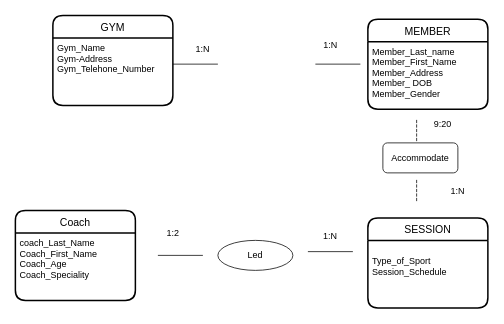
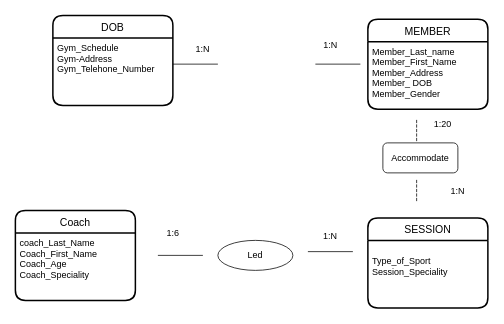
node "GYM": label "GYM" -> "DOB"
node "Gym_Name Gym-Address Gym_Telehone_Number": label "Gym_Name Gym-Address Gym_Telehone_Number" -> "Gym_Schedule Gym-Address Gym_Telehone_Number"
node "9:20": label "9:20" -> "1:20"
node "1:2": label "1:2" -> "1:6"
node "Type_of_Sport Session_Schedule": label "Type_of_Sport Session_Schedule" -> "Type_of_Sport Session_Speciality"
